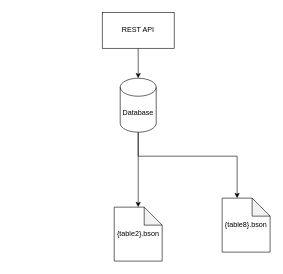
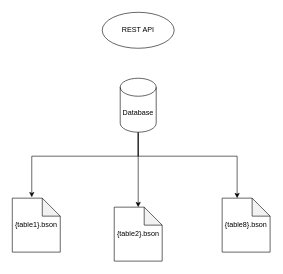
node "REST API": shape rectangle -> ellipse
edge "REST API" -> "Database": removed
edge "Database" -> "{table1}.bson": added
node "{table1}.bson": added
